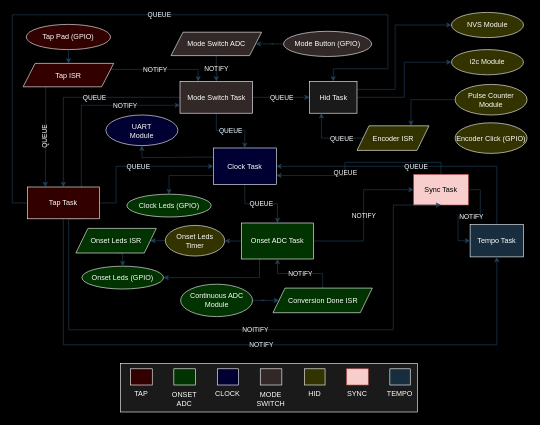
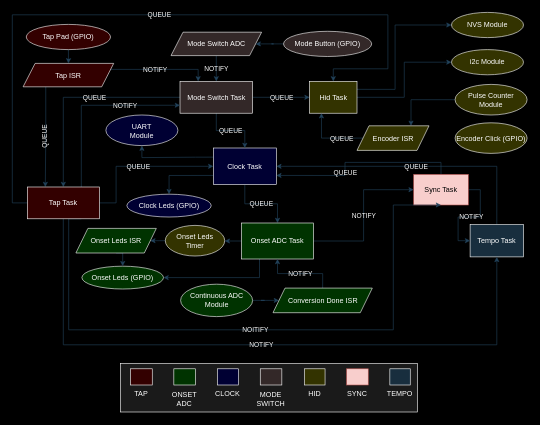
node "Hid Task": fillcolor #1a1a1a -> #333300
node "Clock Leds (GPIO)": fillcolor #003300 -> #000033
